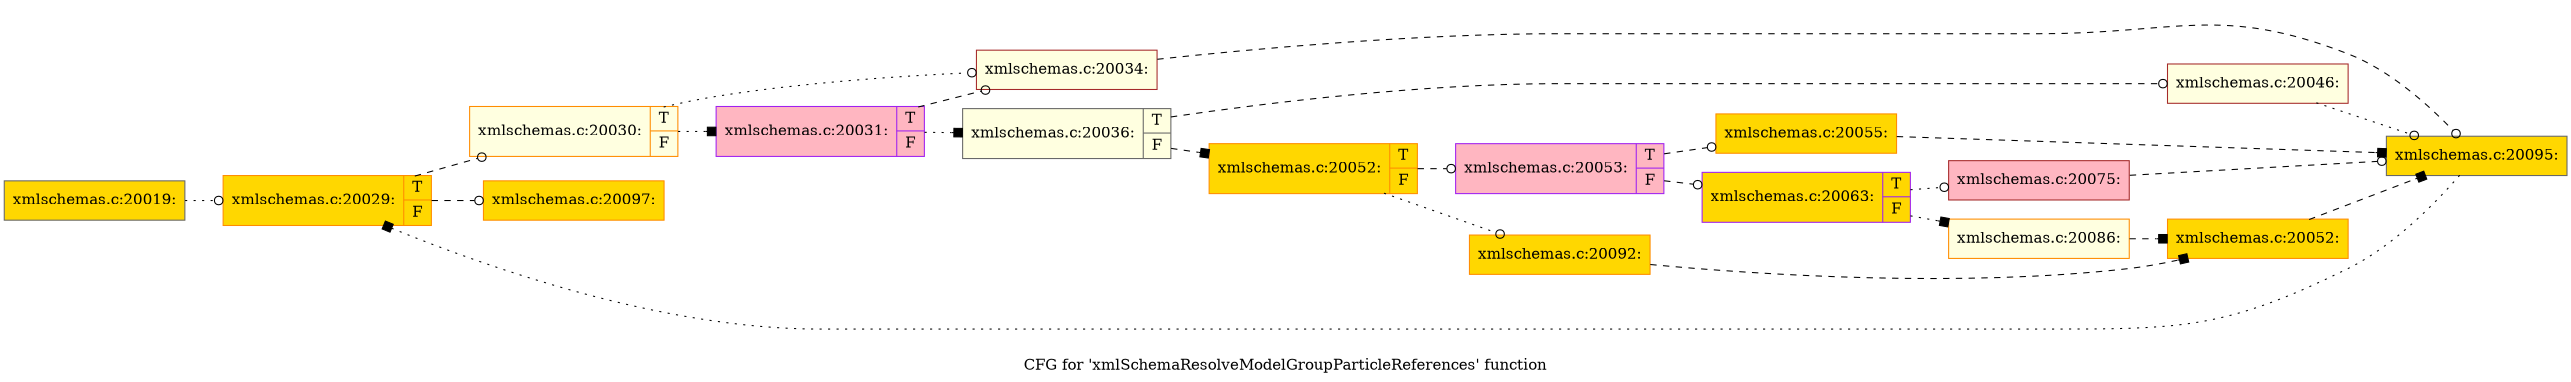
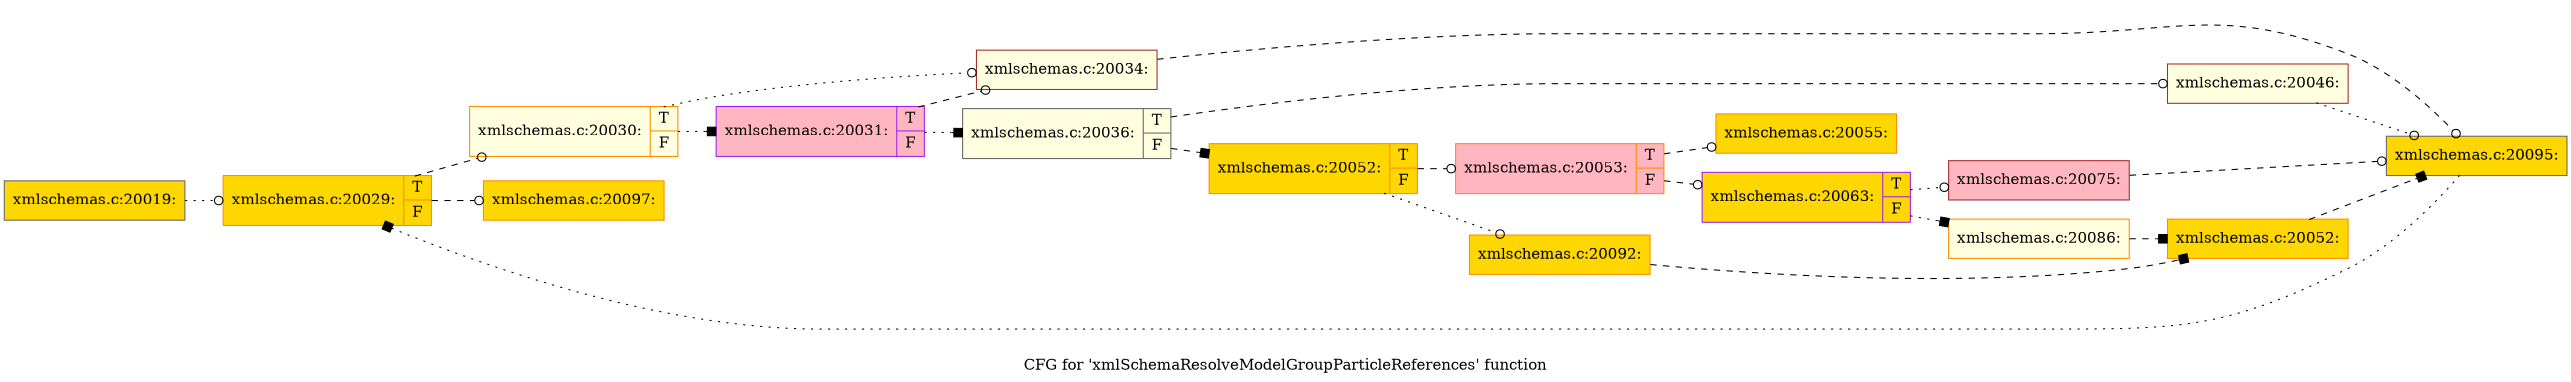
edge "xmlschemas.c:20055:" -> "xmlschemas.c:20095:": removed
node "xmlschemas.c:20053:": color purple -> darkorange
